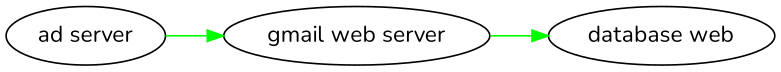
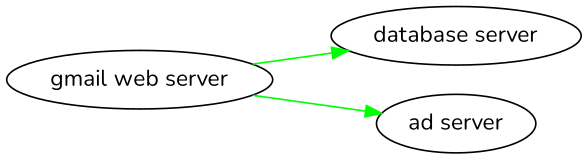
edge "ad server" -> "gmail web server": reversed
node "database web": label "database web" -> "database server"
